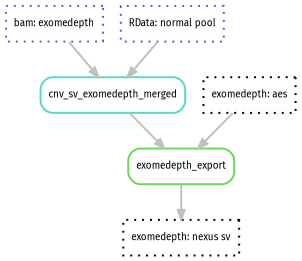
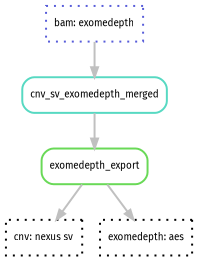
node "RData: normal pool": removed
edge "exomedepth: aes" -> "exomedepth_export": reversed
node "exomedepth: nexus sv": label "exomedepth: nexus sv" -> "cnv: nexus sv"
